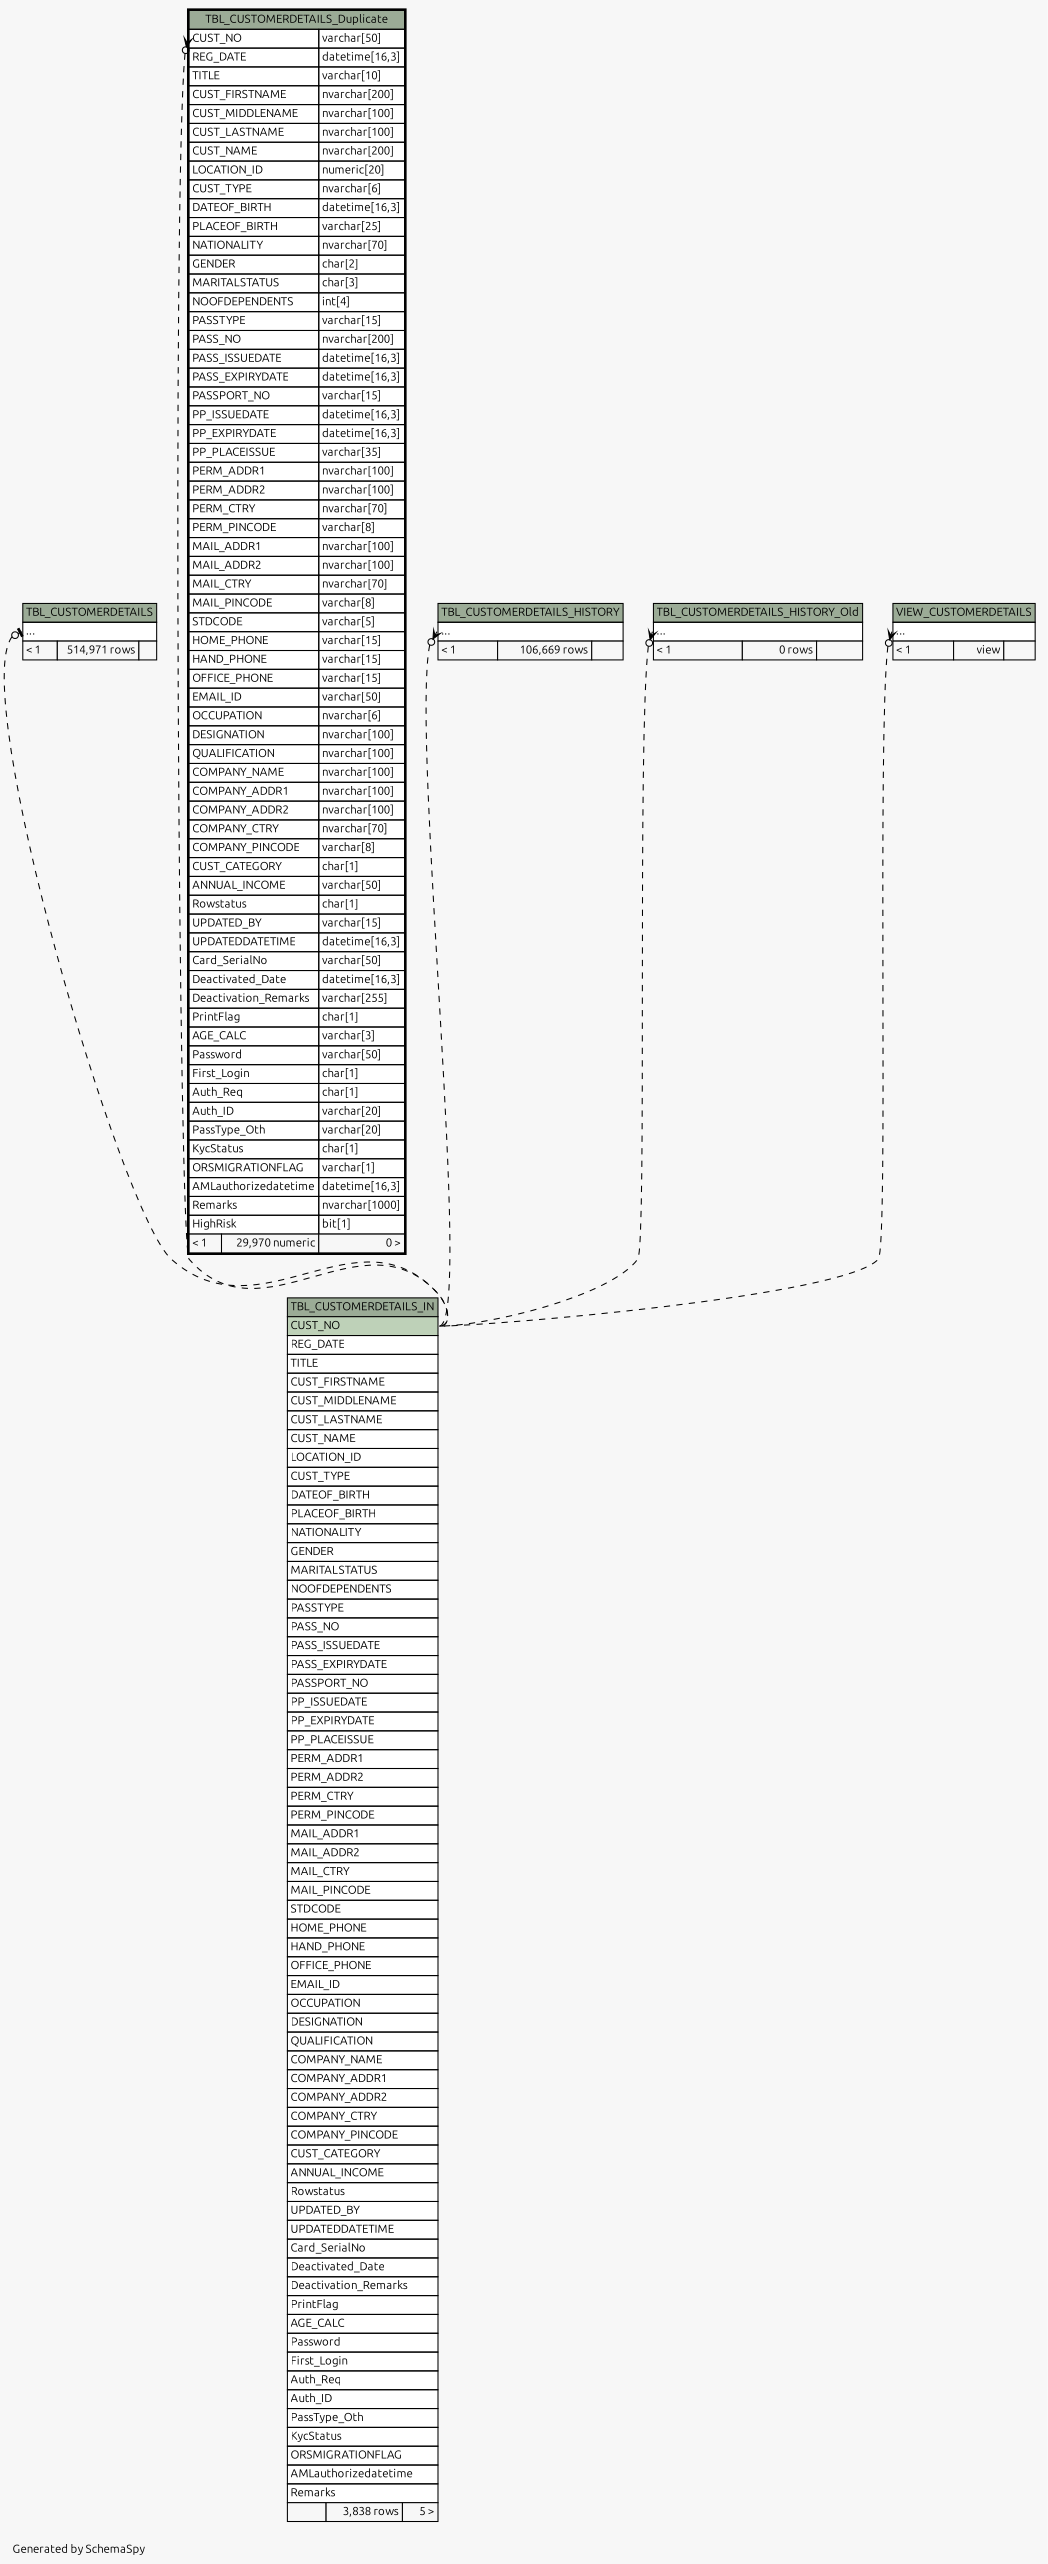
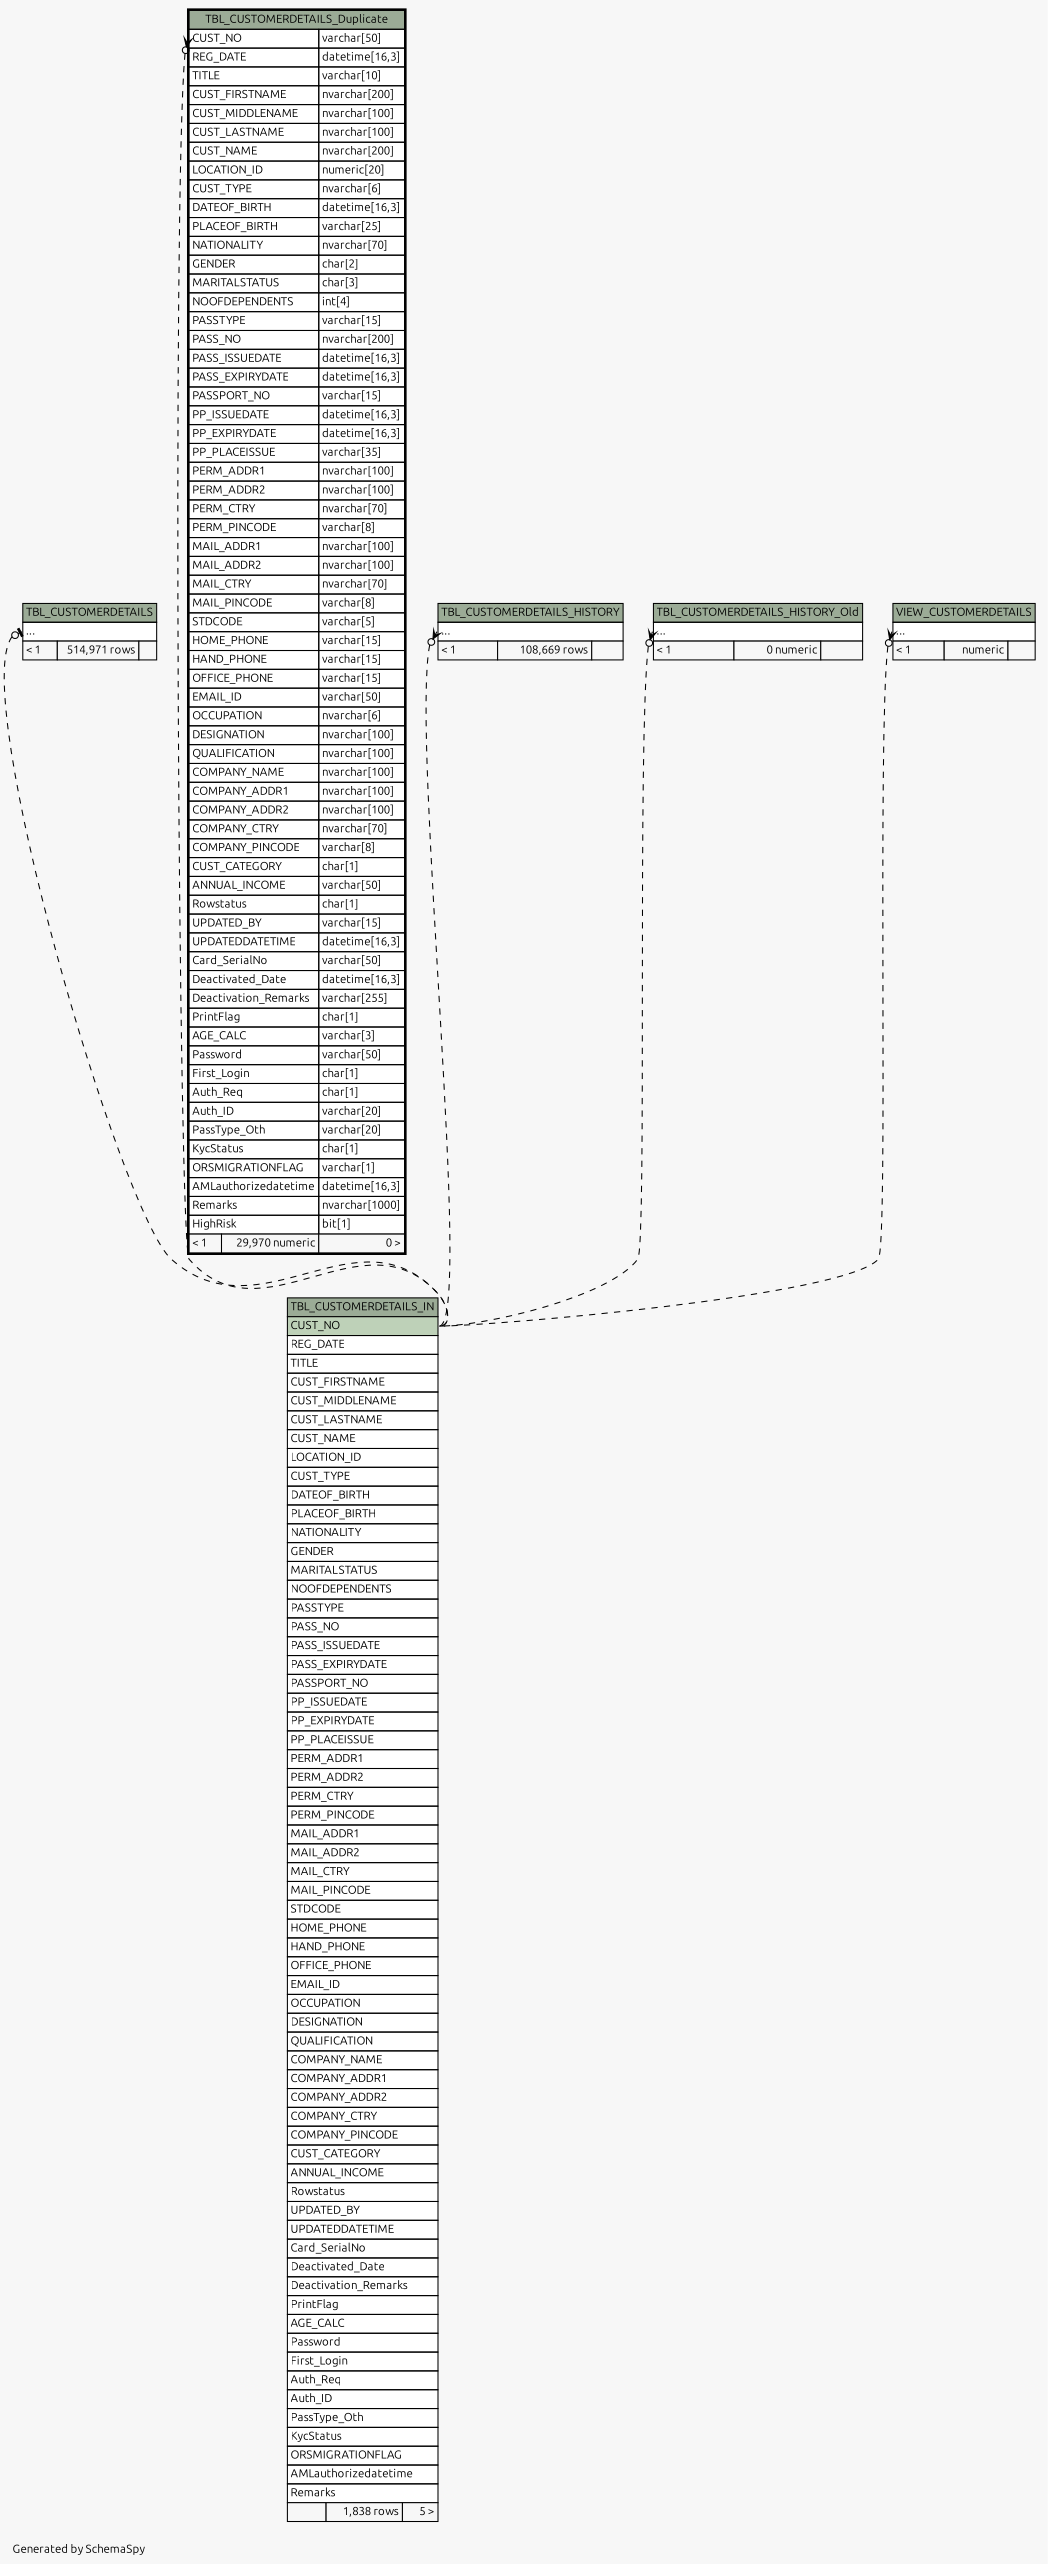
node "TBL_CUSTOMERDETAILS_HISTORY": text "106,669 rows" -> "108,669 rows"
node "TBL_CUSTOMERDETAILS_HISTORY_Old": text "0 rows" -> "0 numeric"
node "VIEW_CUSTOMERDETAILS": text "view" -> "numeric"
node "TBL_CUSTOMERDETAILS_IN": text "3,838 rows" -> "1,838 rows"
